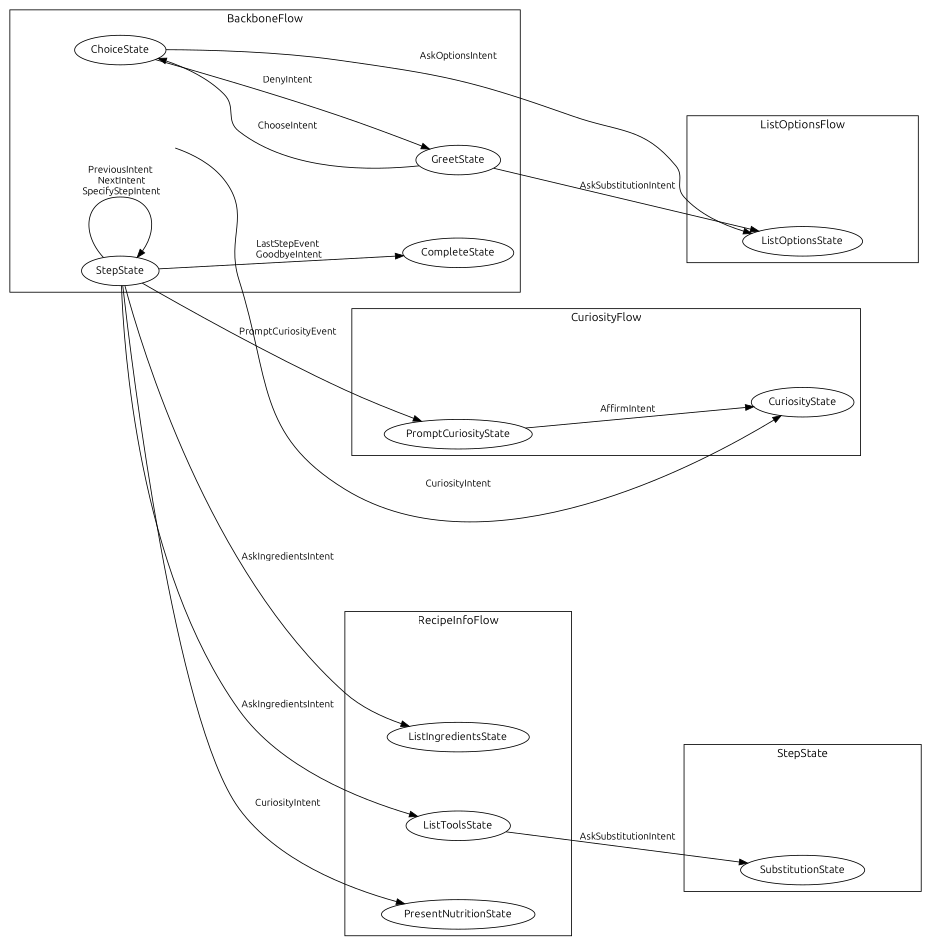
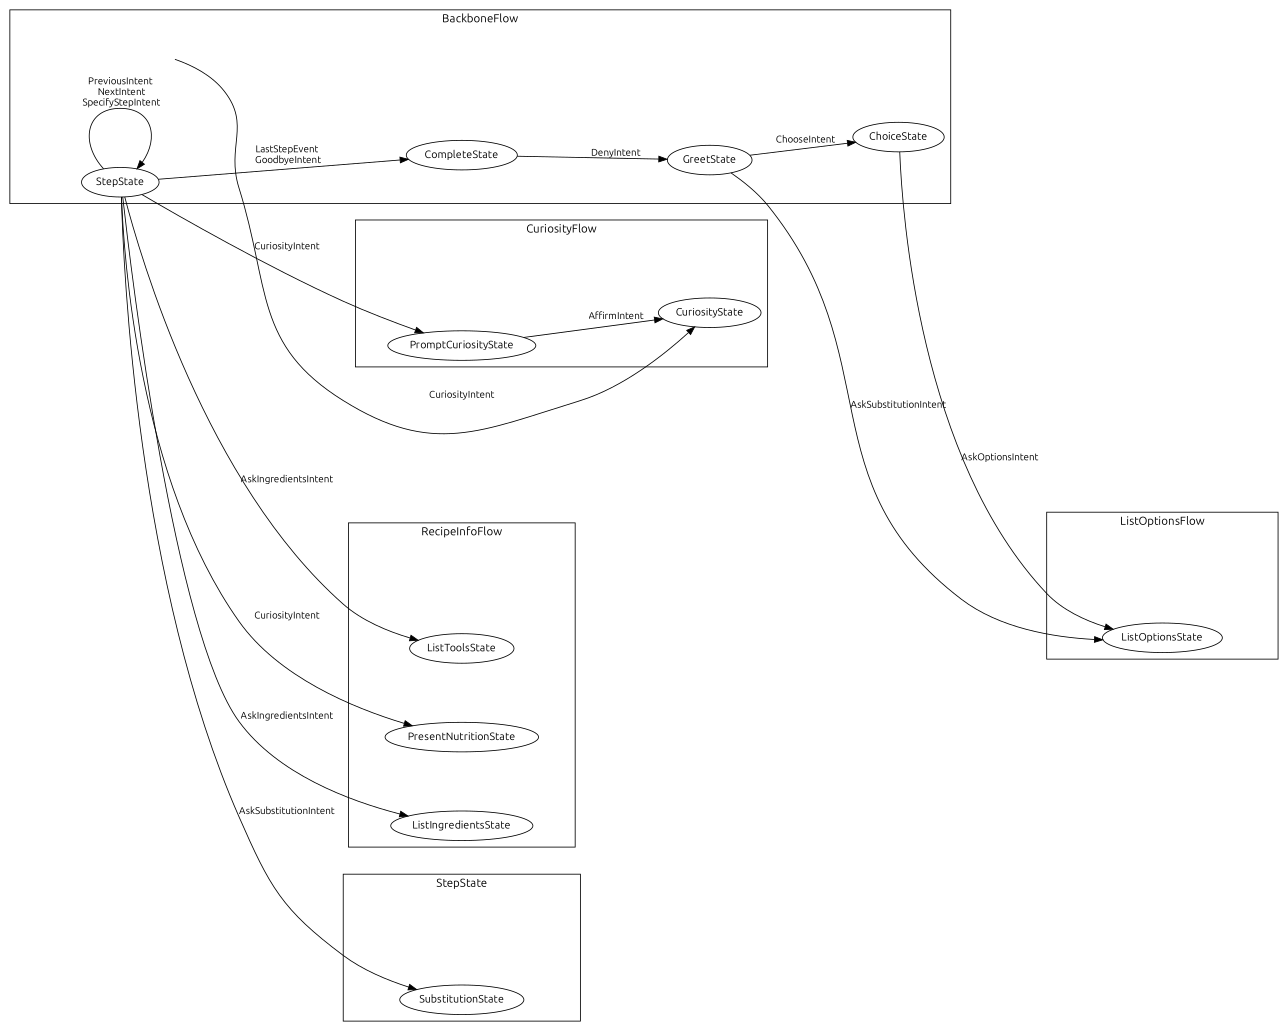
edge "ChoiceState" -> "GreetState": now "CompleteState" -> "GreetState"
edge "StepState" -> "PromptCuriosityState": label "PromptCuriosityEvent" -> "CuriosityIntent"
edge "ListToolsState" -> "SubstitutionState": now "StepState" -> "SubstitutionState"
